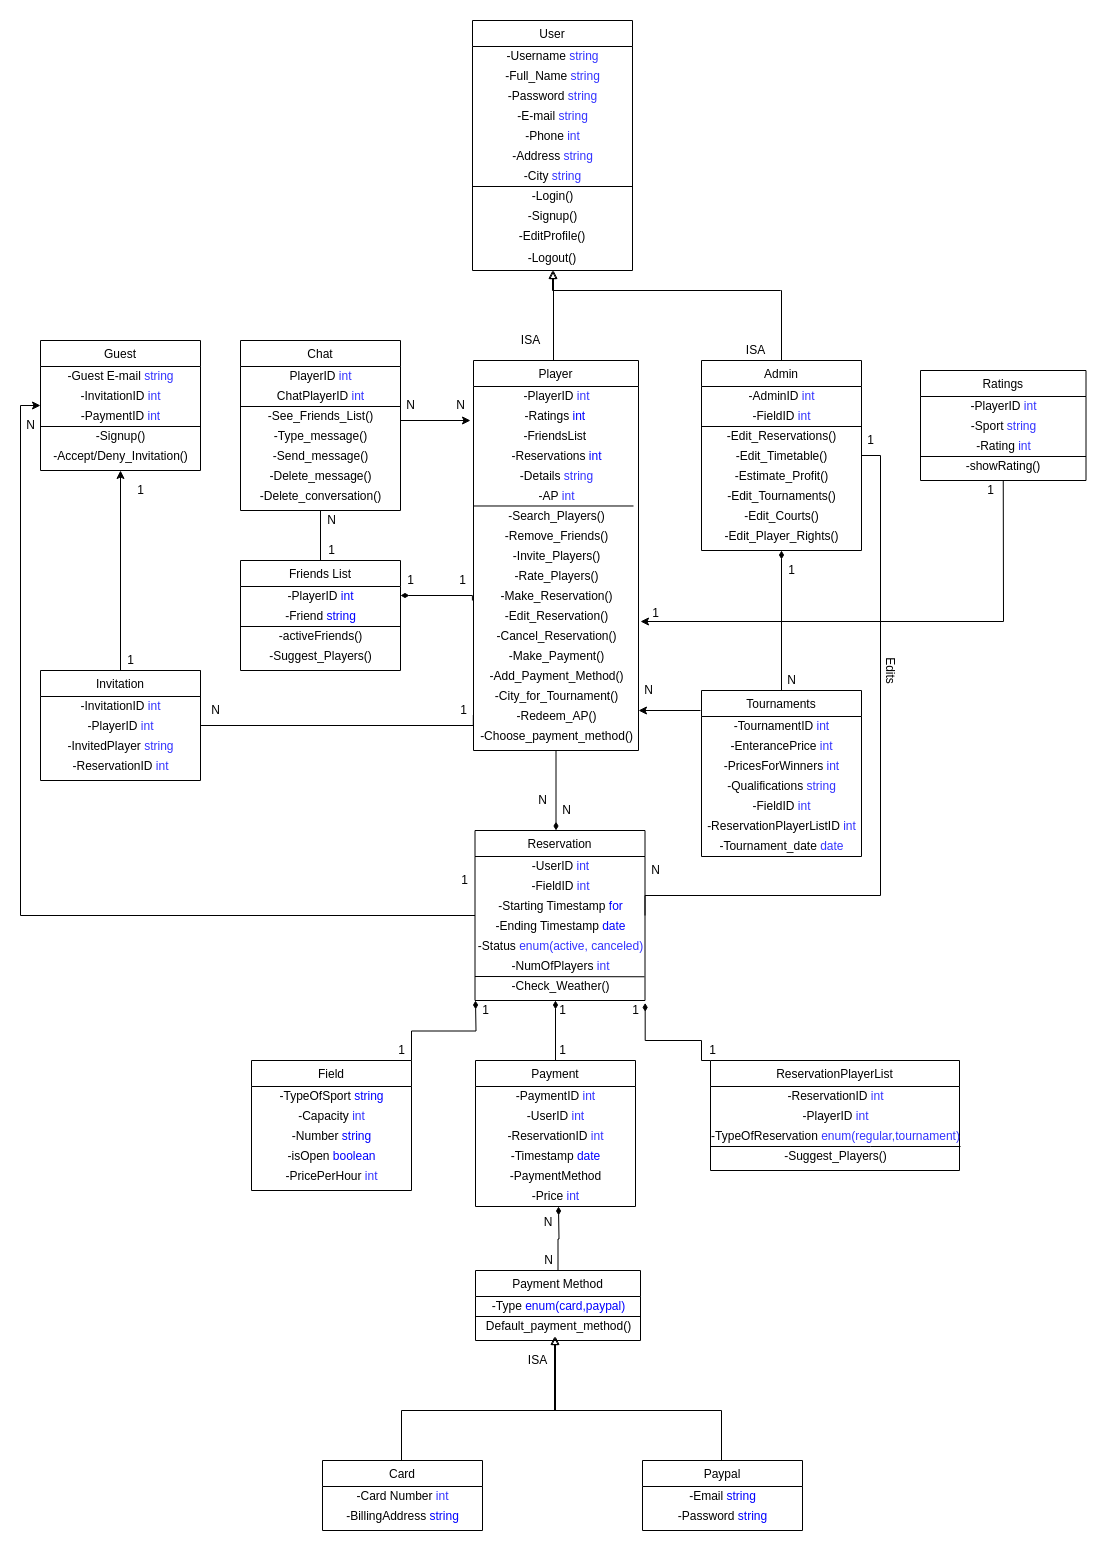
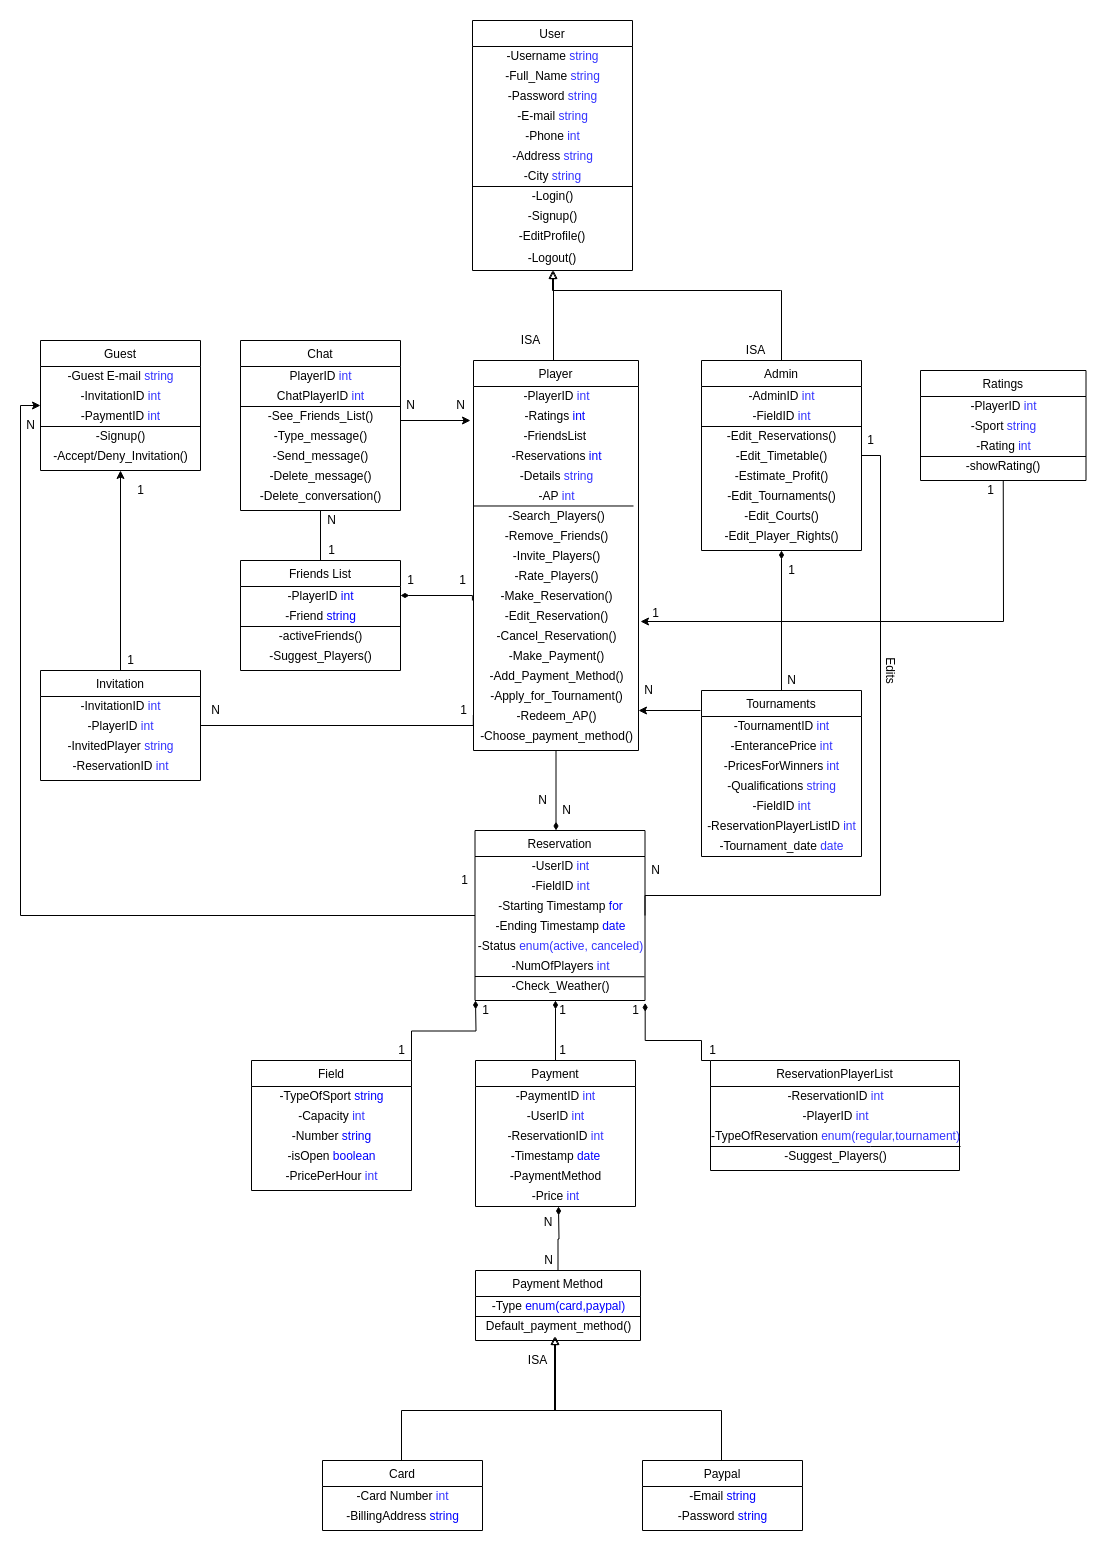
node "-City_for_Tournament()": label "-City_for_Tournament()" -> "-Apply_for_Tournament()"
